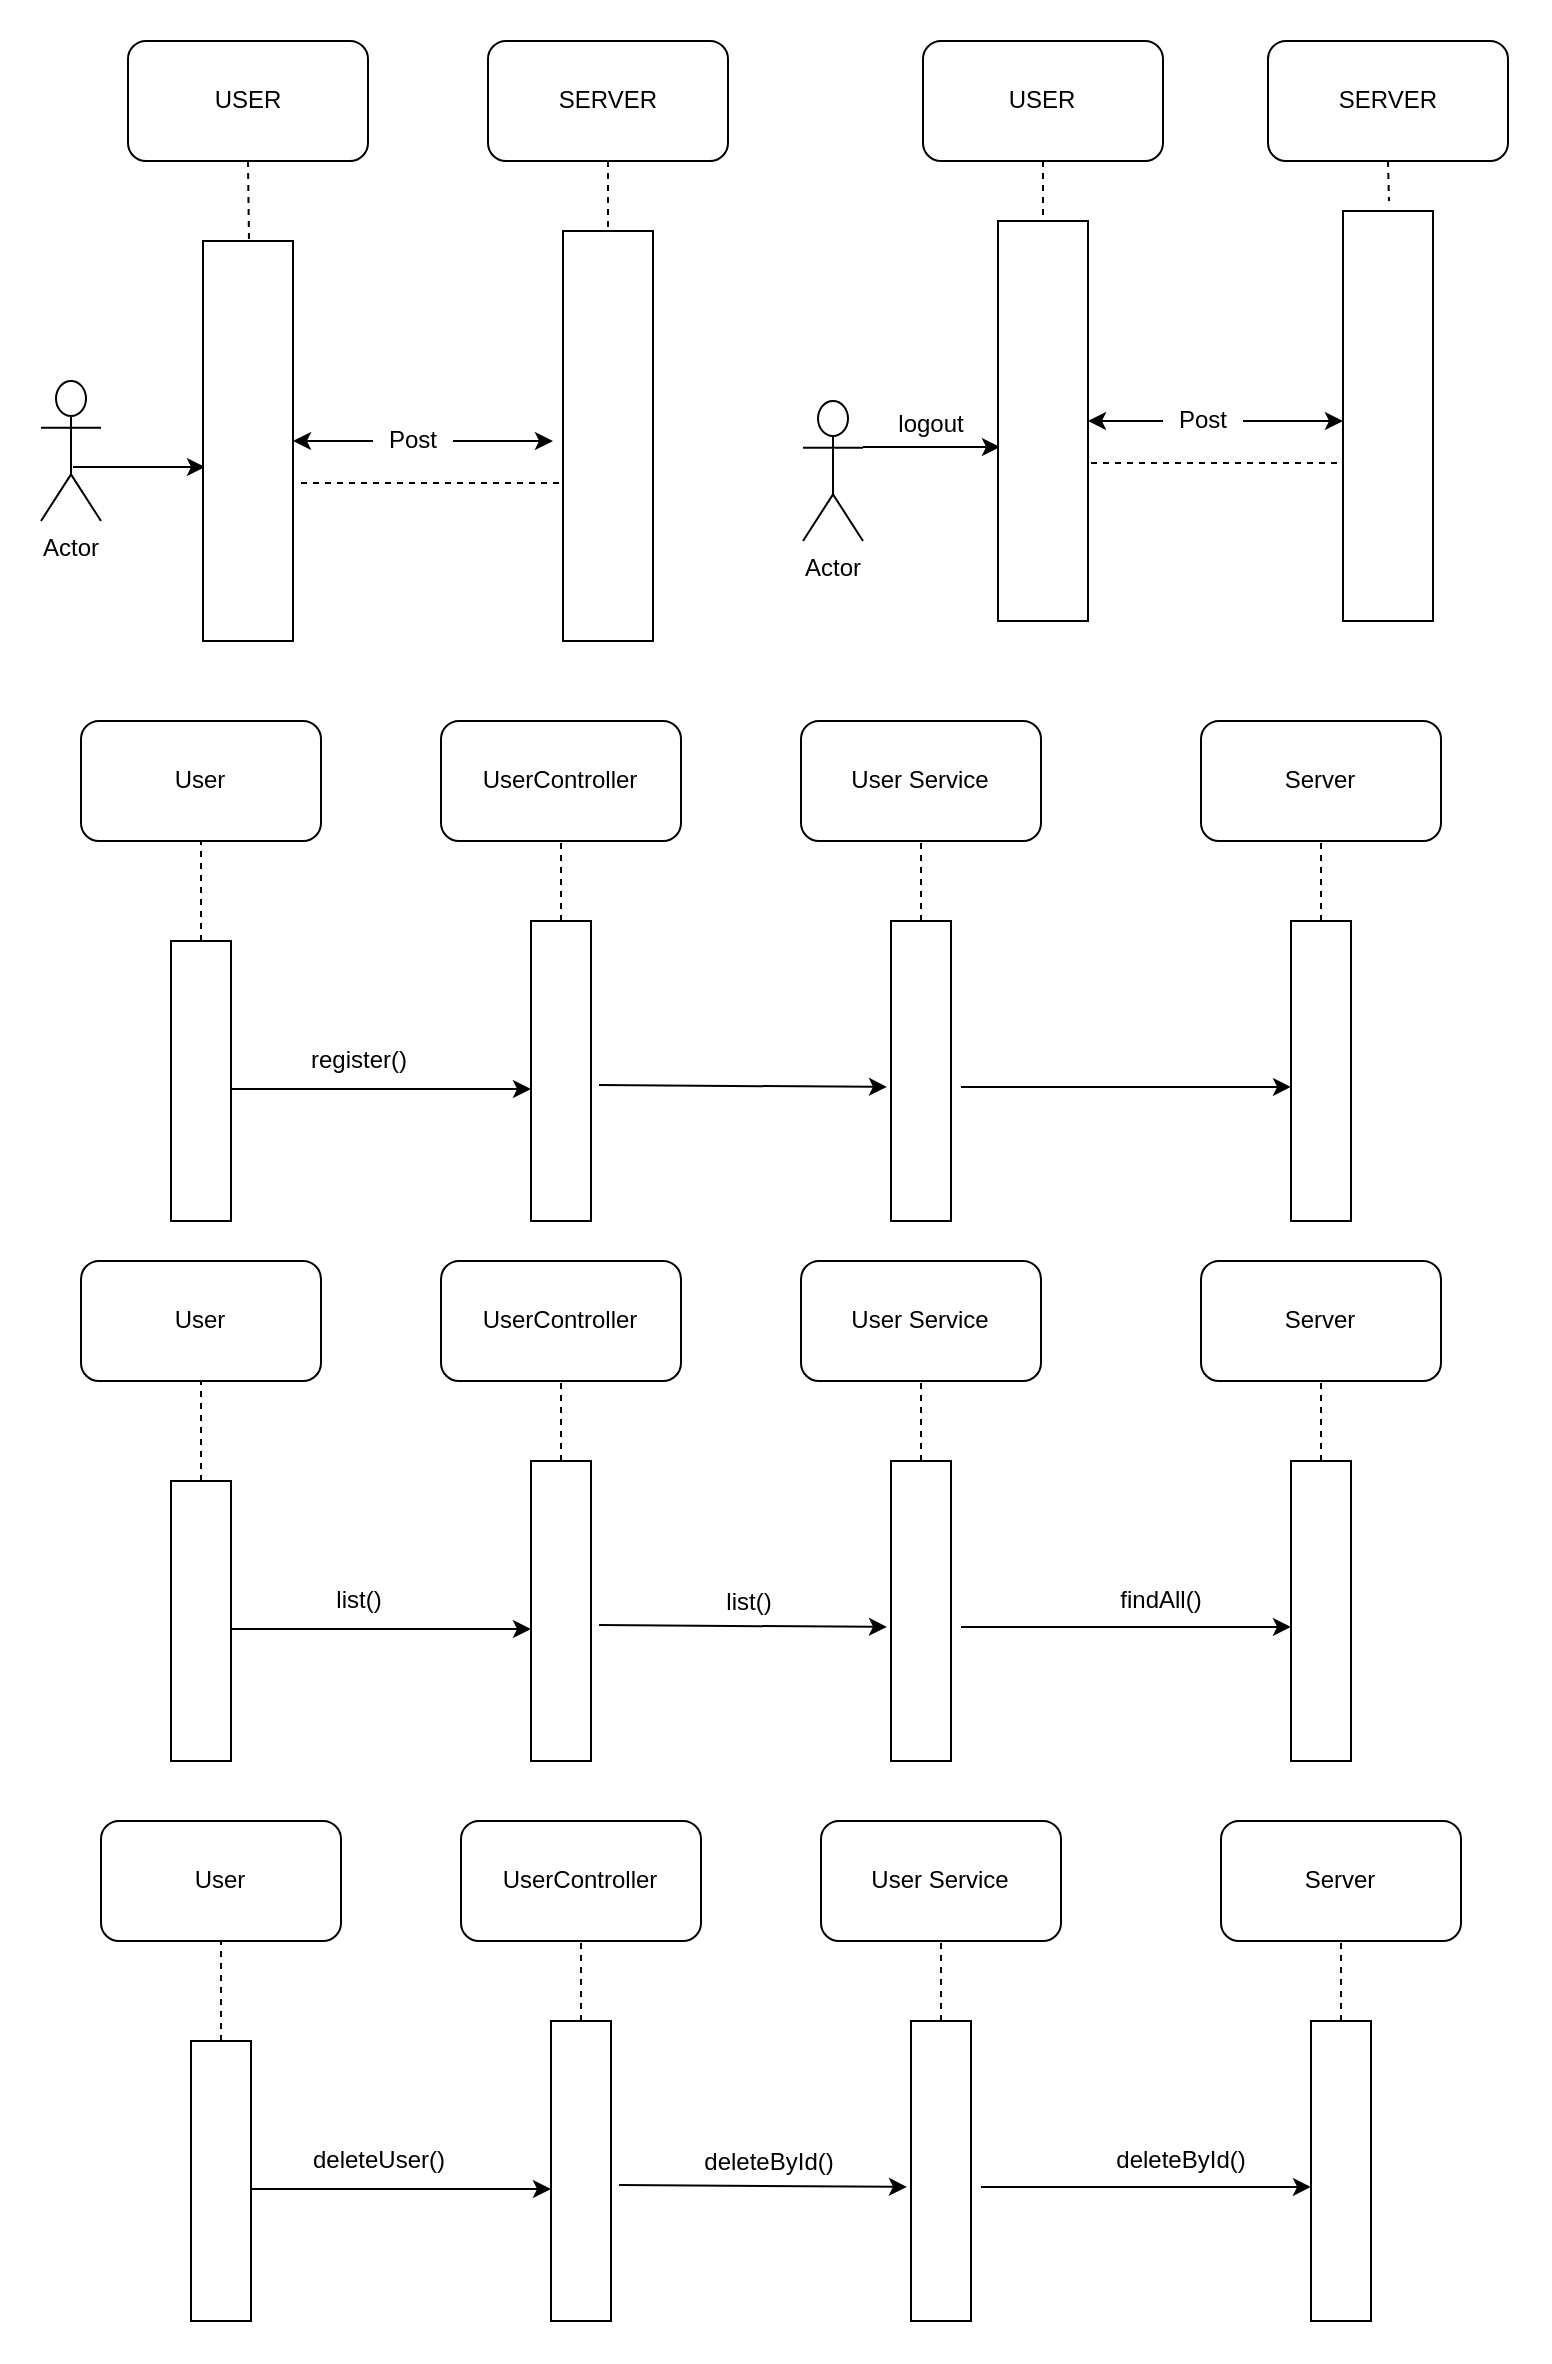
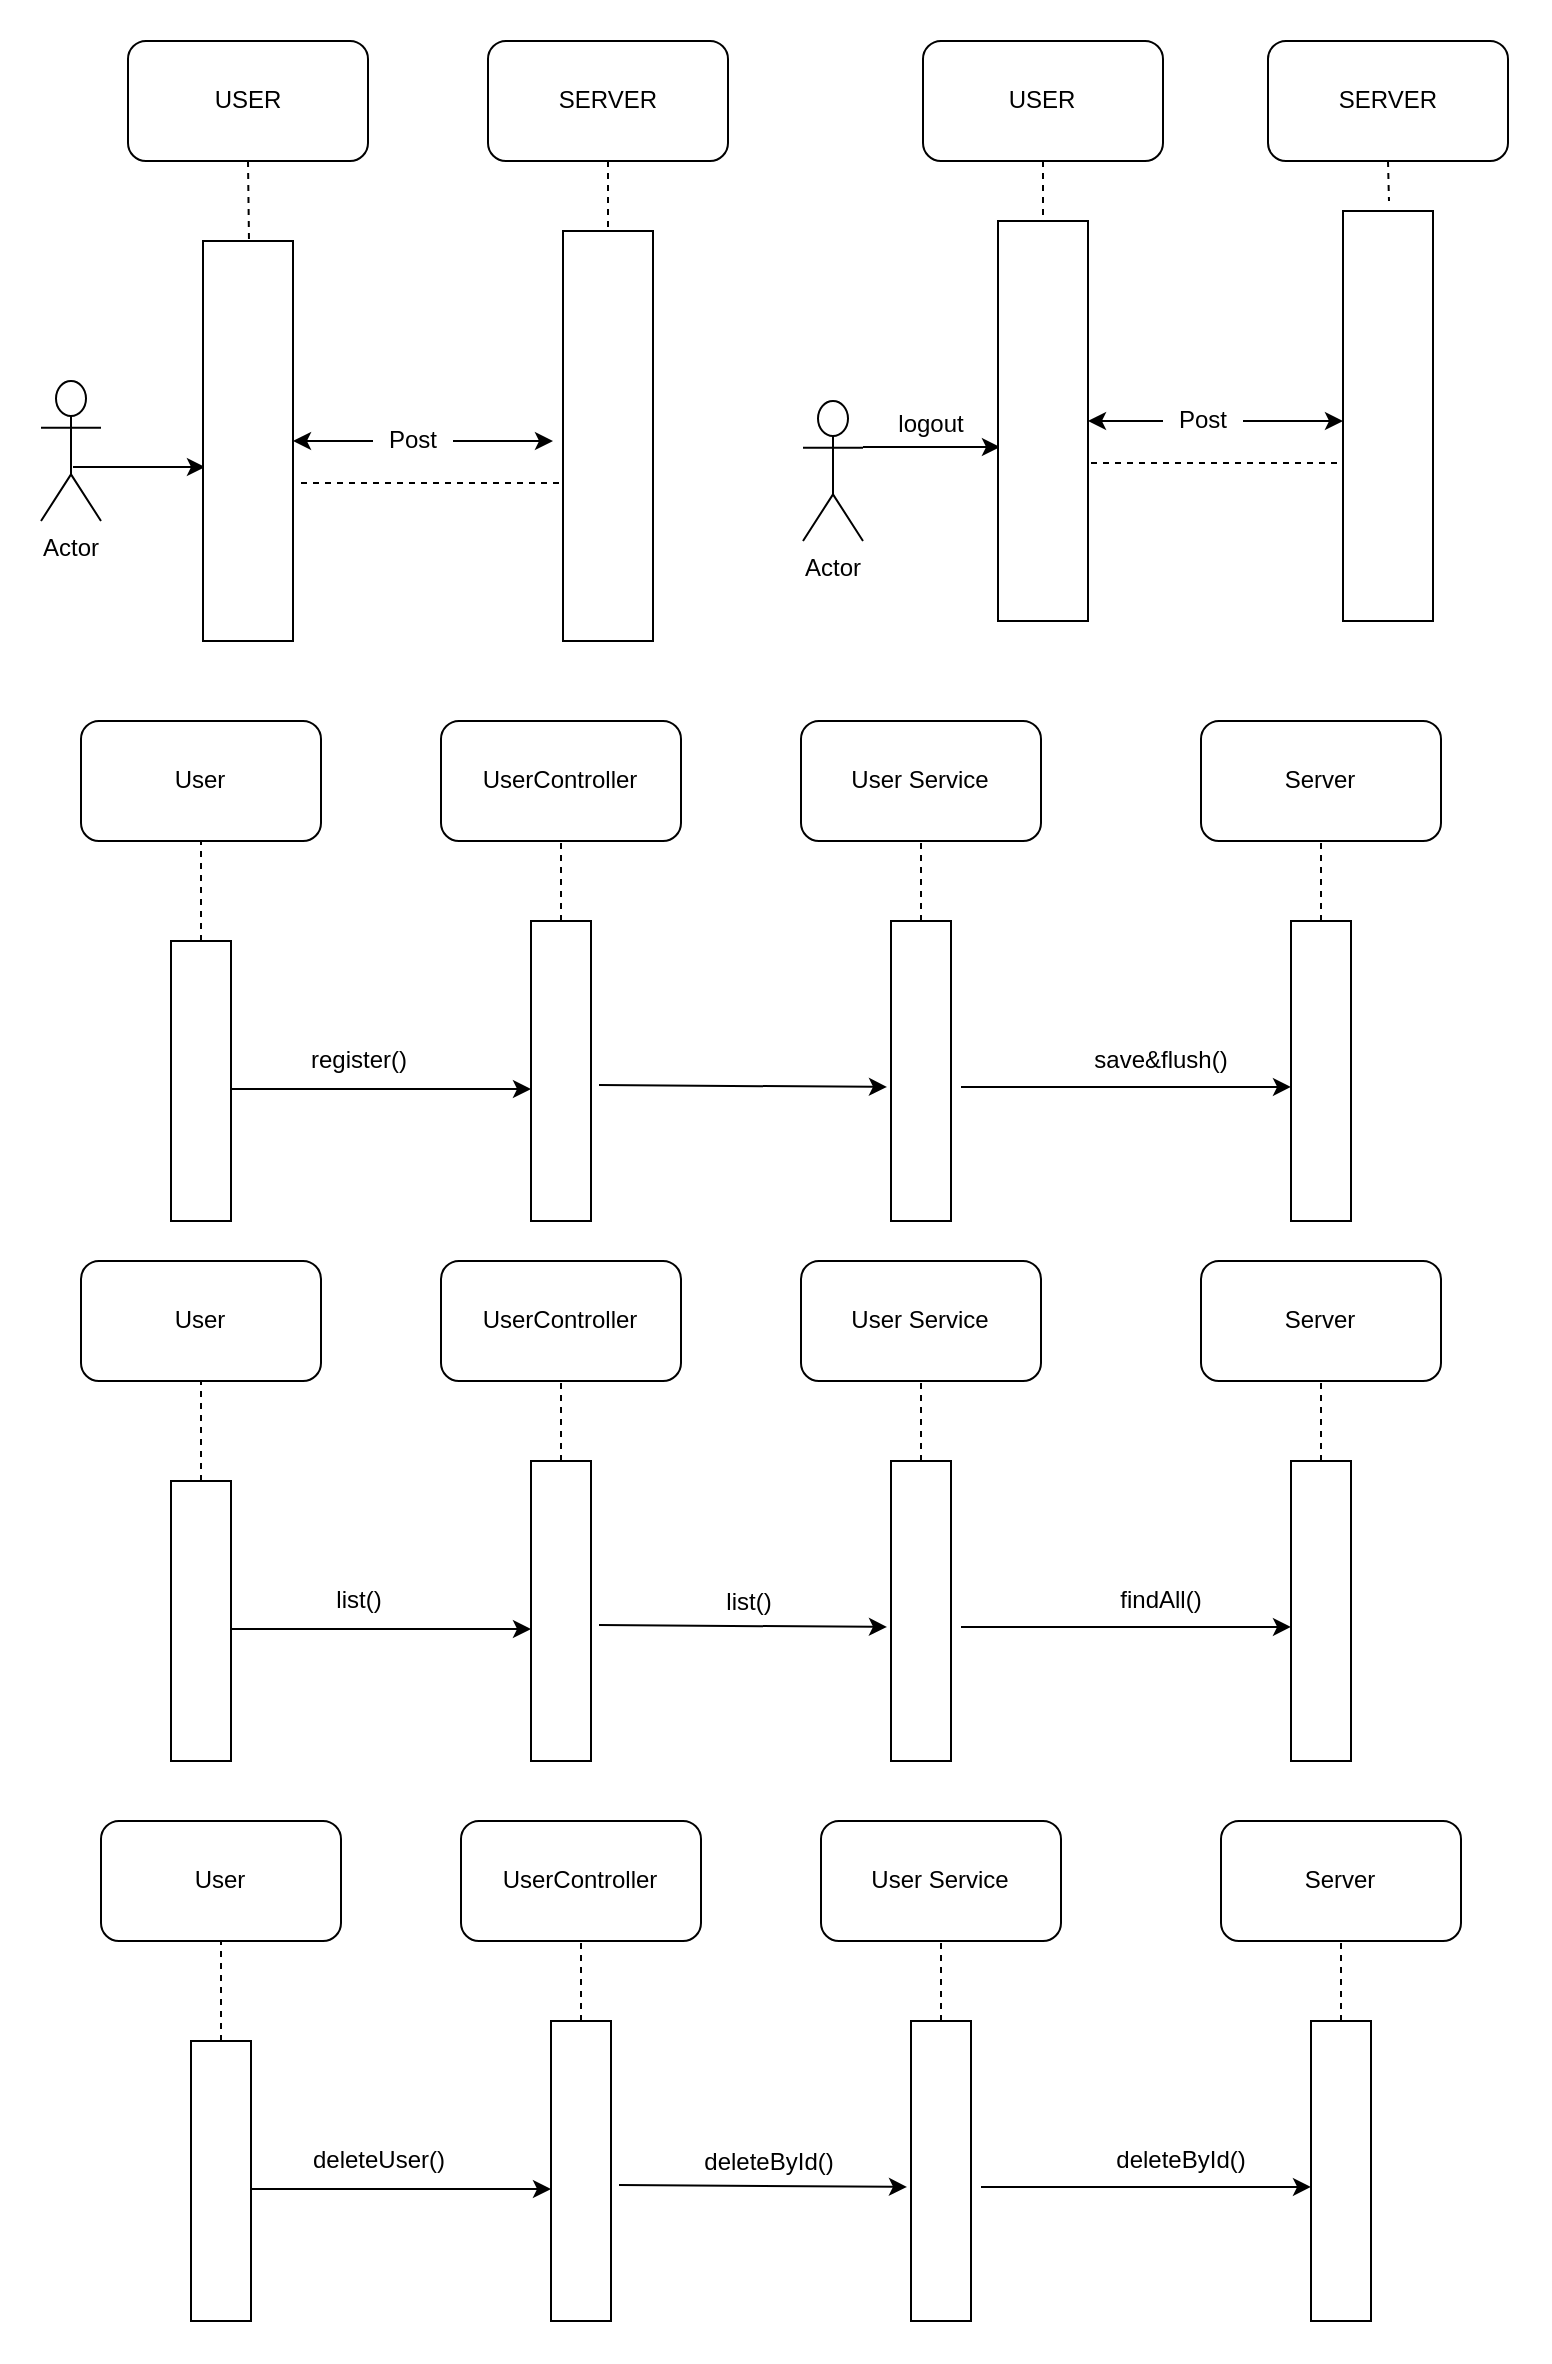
node "save&flush()": added
